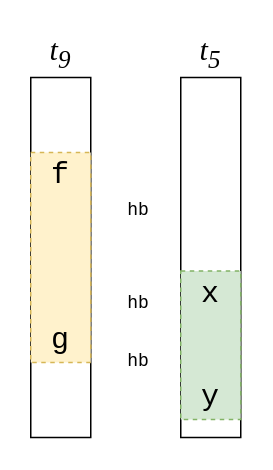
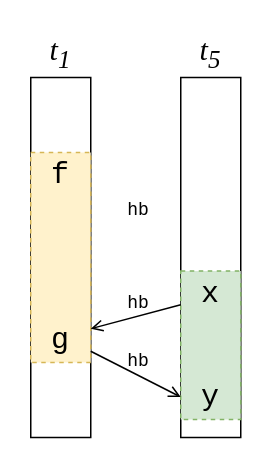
node "t9": label "t9" -> "t1"
edge "x" -> "g": added
edge "g" -> "y": added
